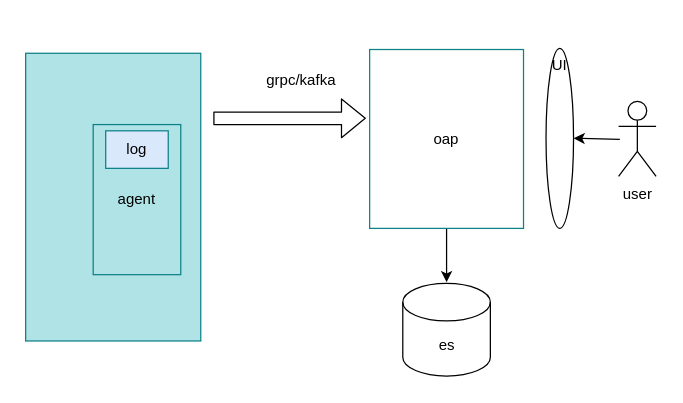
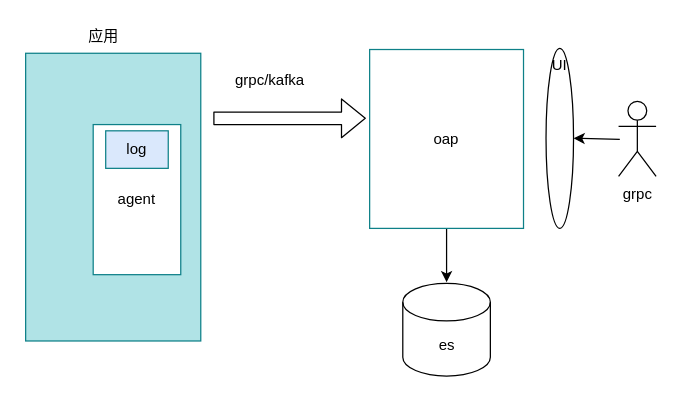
node "应用": added
node "grpc/kafka": moved (301, 81) -> (269, 81)
node "user": label "user" -> "grpc"
node "agent": fillcolor #b0e3e6 -> #ffffff
